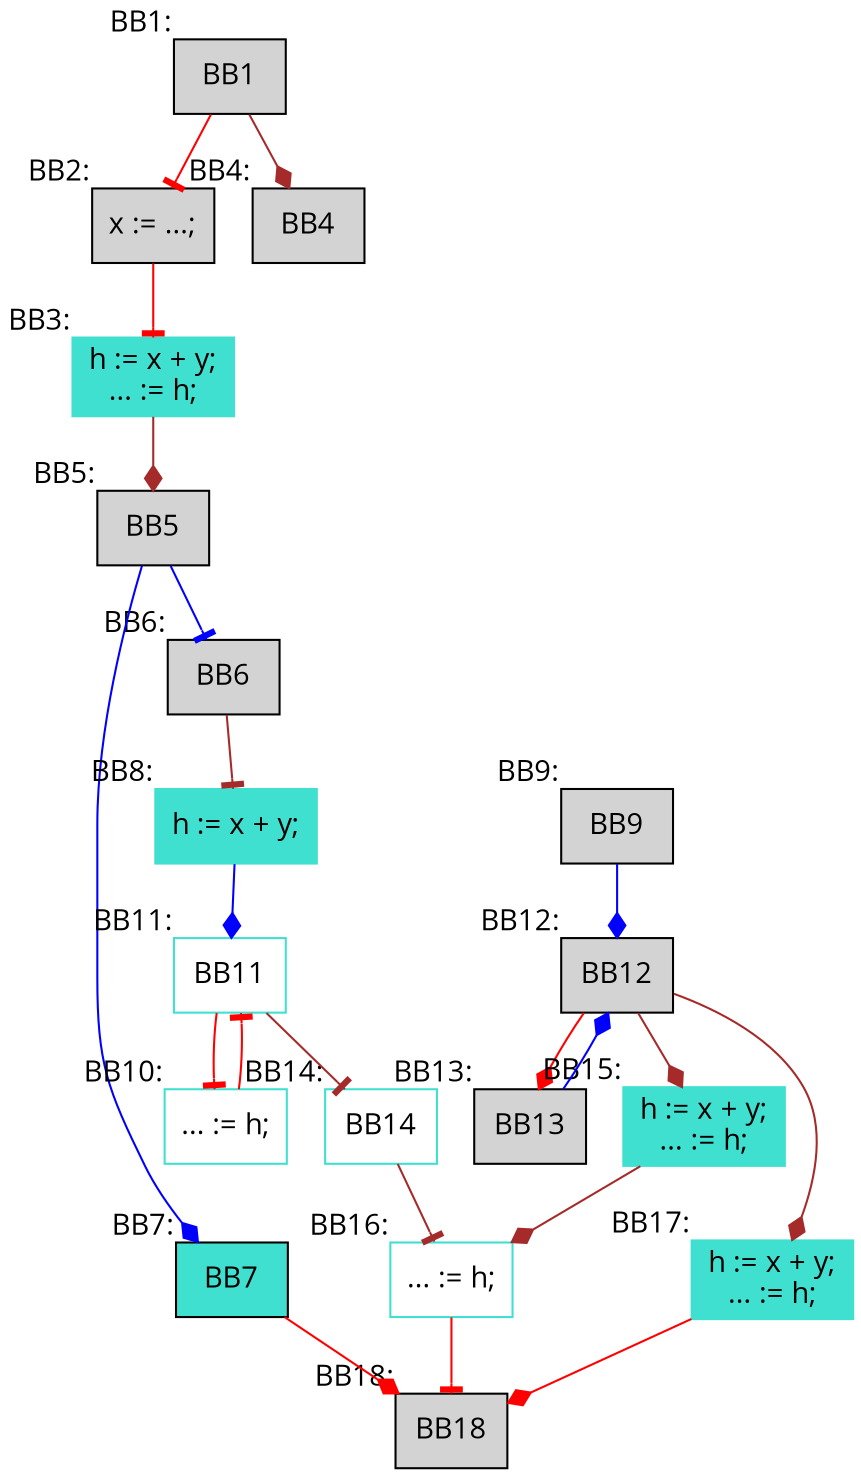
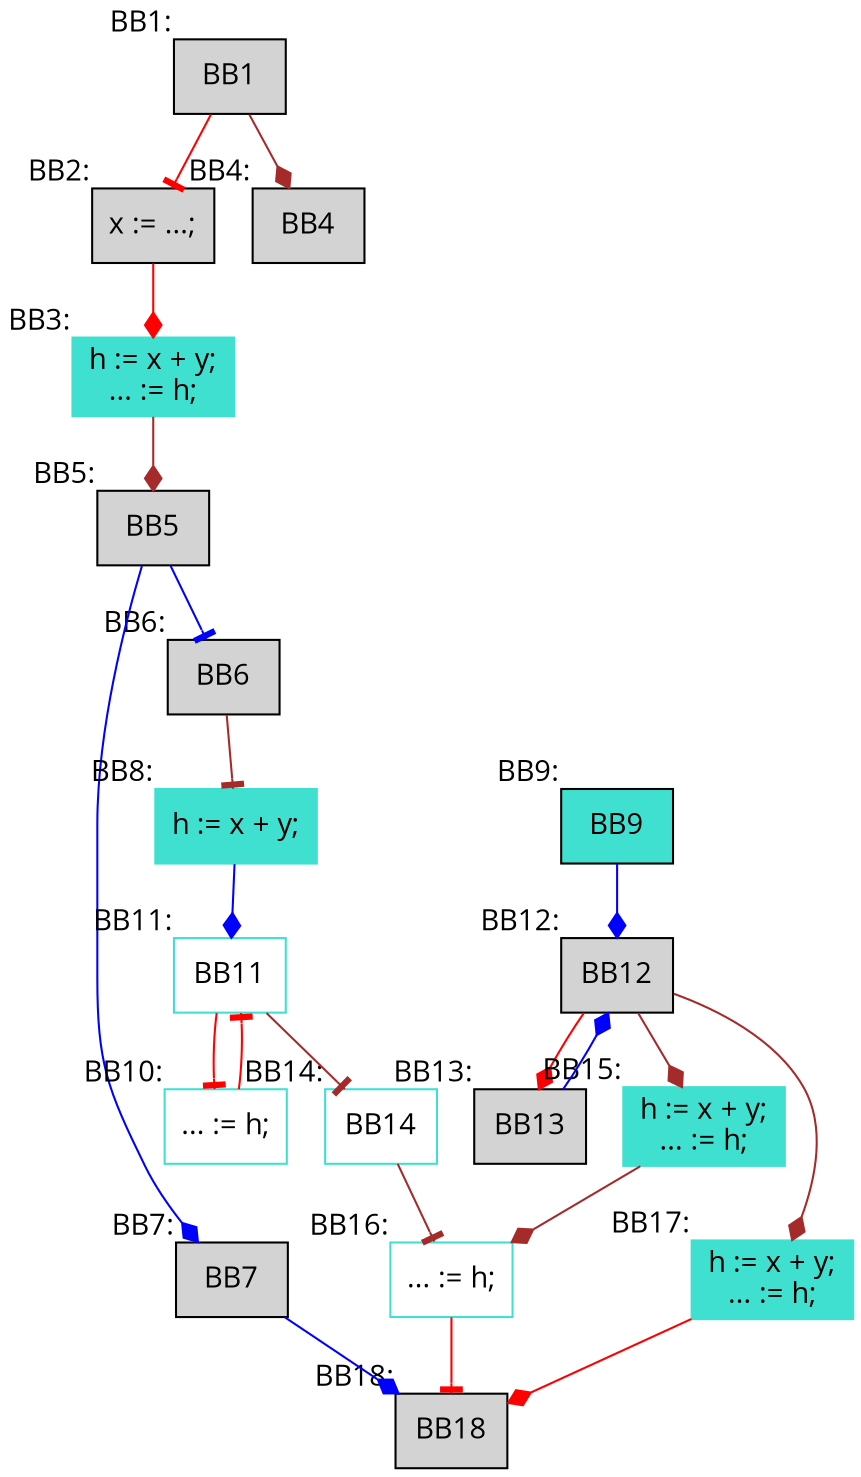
edge "x := ...; BB2:" -> "h := x + y; ... := h; BB3:": arrowhead tee -> diamond
node "BB9 BB9:": fillcolor lightgrey -> Turquoise
node "BB7 BB7:": fillcolor Turquoise -> lightgrey
edge "BB7 BB7:" -> "BB18 BB18:": color red -> blue
